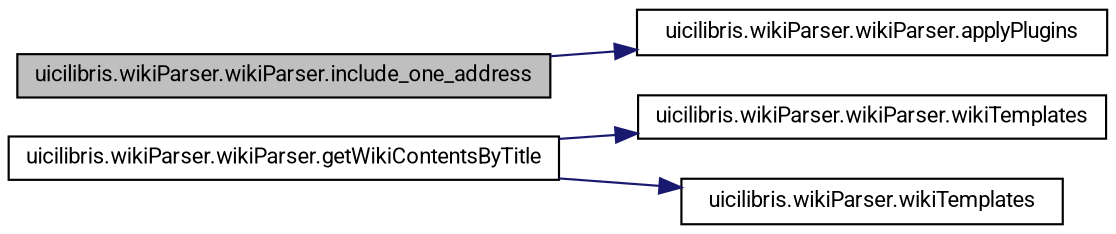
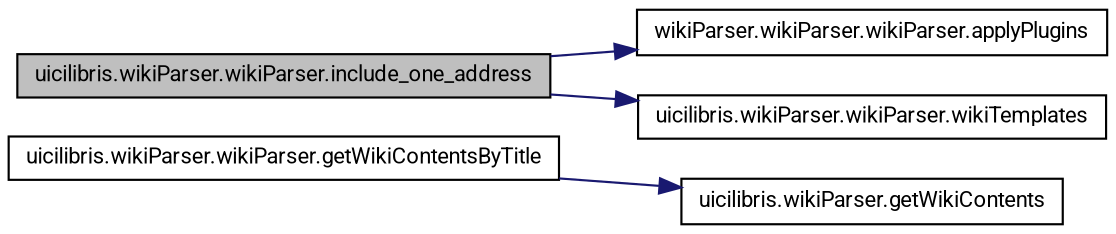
node "uicilibris.wikiParser.wikiParser.applyPlugins": label "uicilibris.wikiParser.wikiParser.applyPlugins" -> "wikiParser.wikiParser.wikiParser.applyPlugins"
edge "uicilibris.wikiParser.wikiParser.getWikiContentsByTitle" -> "uicilibris.wikiParser.wikiParser.wikiTemplates": now "uicilibris.wikiParser.wikiParser.include_one_address" -> "uicilibris.wikiParser.wikiParser.wikiTemplates"
node "uicilibris.wikiParser.wikiTemplates": label "uicilibris.wikiParser.wikiTemplates" -> "uicilibris.wikiParser.getWikiContents"
